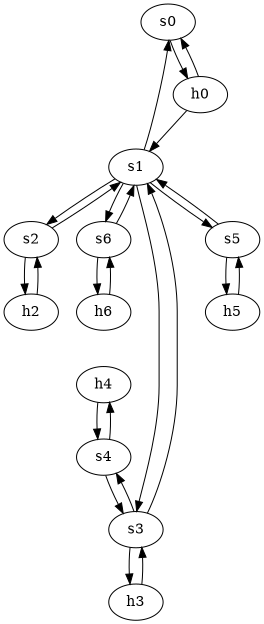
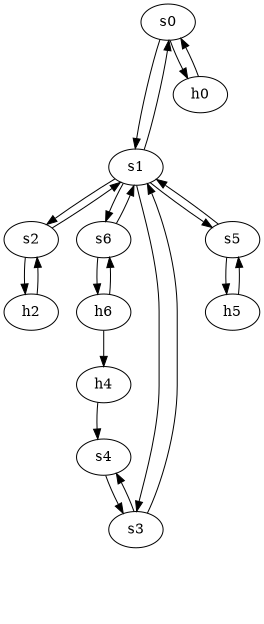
edge "h0" -> "s1": now "s0" -> "s1"
edge "s4" -> "h4": now "h6" -> "h4"
node "h3": removed
